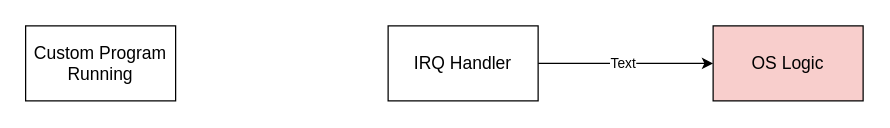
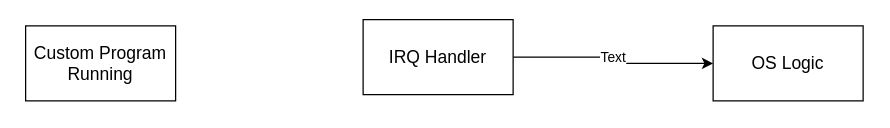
node "IRQ Handler": moved (463, 63) -> (438, 57)
node "OS Logic": fillcolor #f8cecc -> #ffffff
